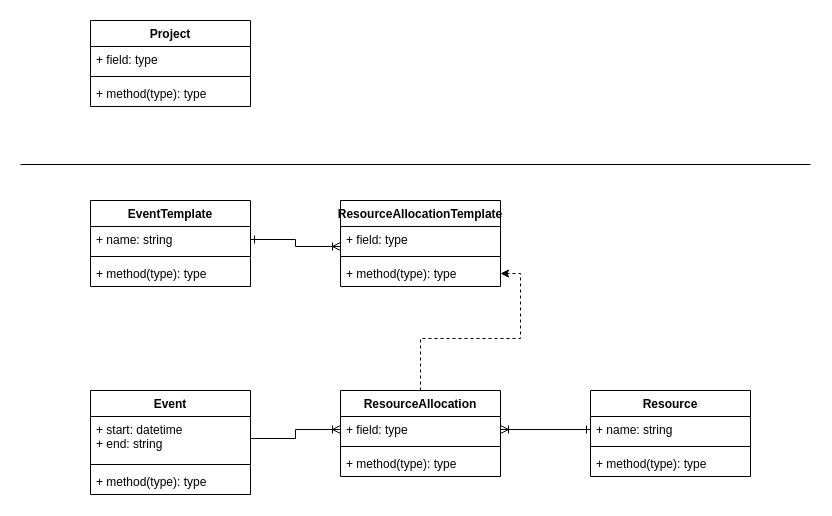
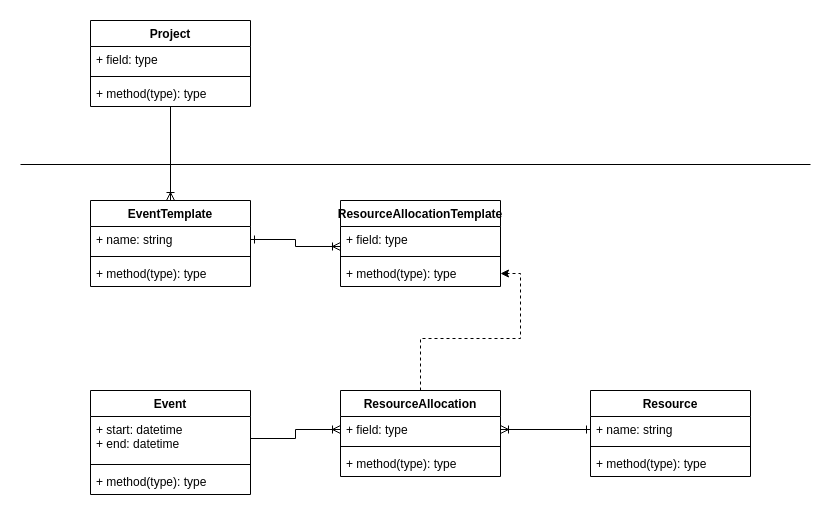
edge "Project" -> "EventTemplate": added
node "+ start: datetime + end: string": label "+ start: datetime + end: string" -> "+ start: datetime + end: datetime"
